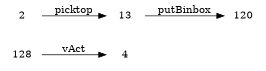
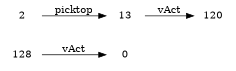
edge "13" -> "120": label "putBinbox" -> "vAct"
node "4": label "4" -> "0"
